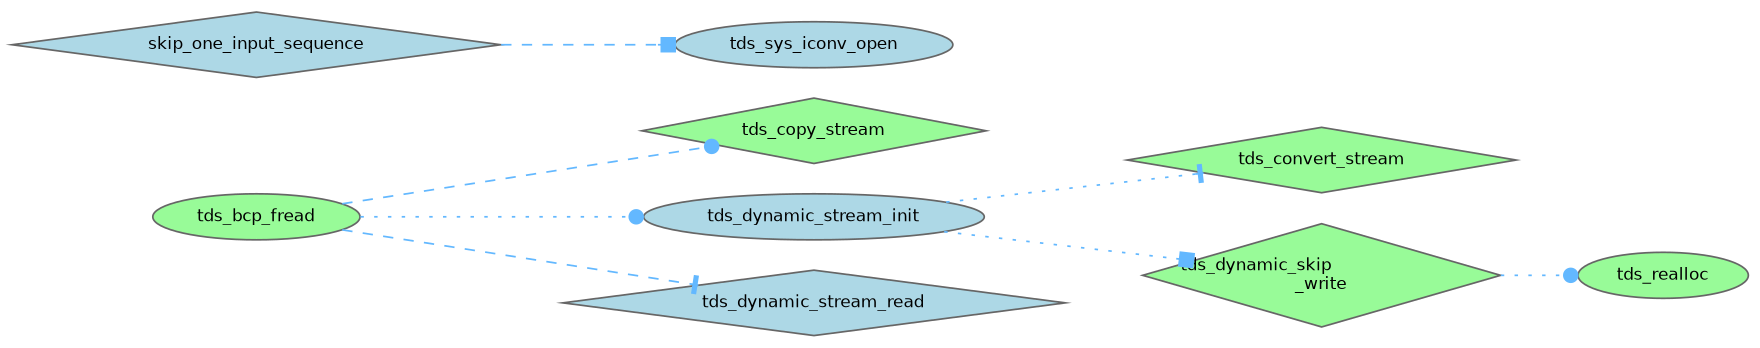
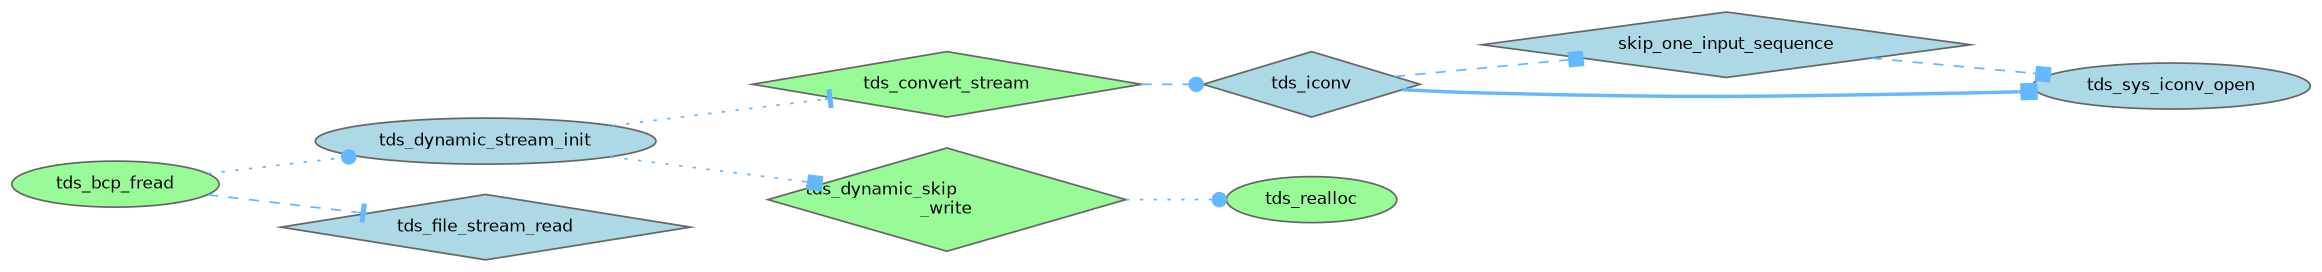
node "tds_iconv": added
node "tds_copy_stream": removed
node "tds_dynamic_stream_read": label "tds_dynamic_stream_read" -> "tds_file_stream_read"
